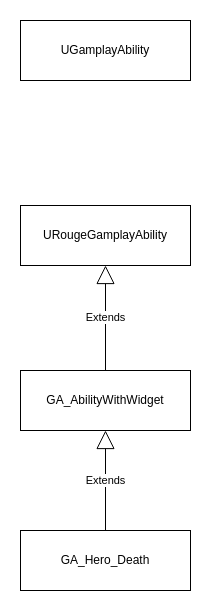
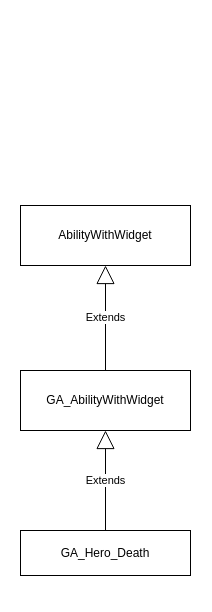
node "UGamplayAbility": removed
node "URougeGamplayAbility": label "URougeGamplayAbility" -> "AbilityWithWidget"
node "GA_Hero_Death": size 170x60 -> 170x45
